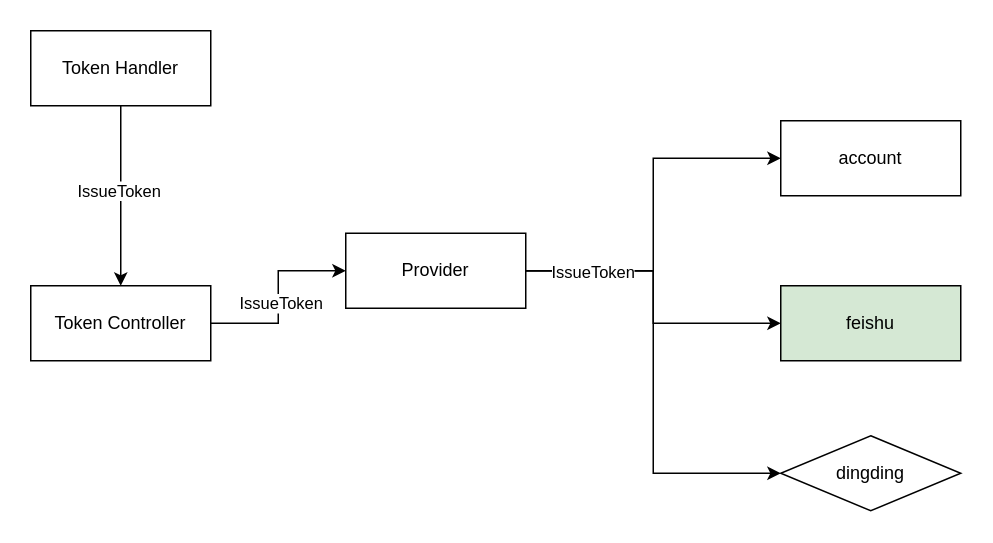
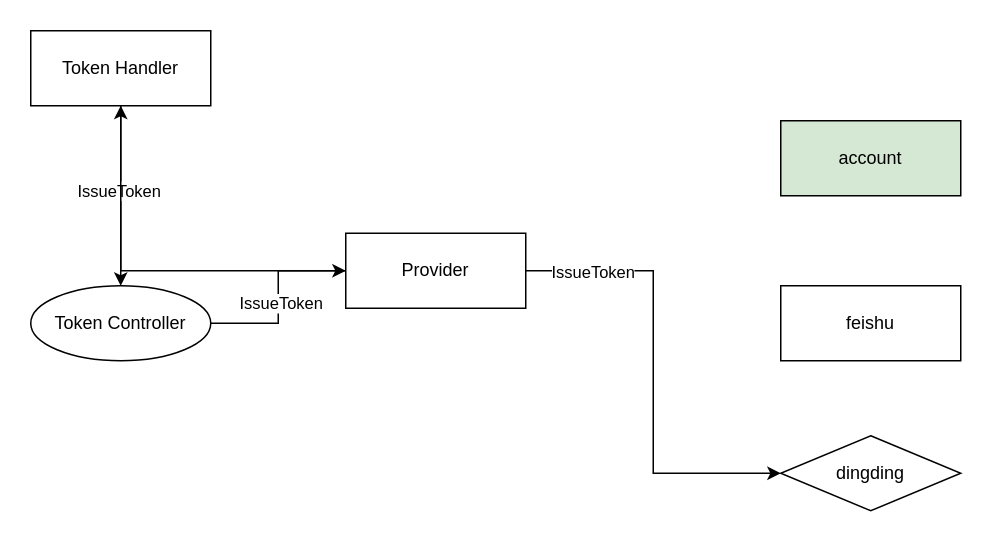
edge "Provider" -> "account": now "Provider" -> "Token Handler"
node "account": fillcolor #ffffff -> #d5e8d4
node "Token Controller": shape rectangle -> ellipse
edge "Provider" -> "feishu": removed
node "feishu": fillcolor #d5e8d4 -> #ffffff
